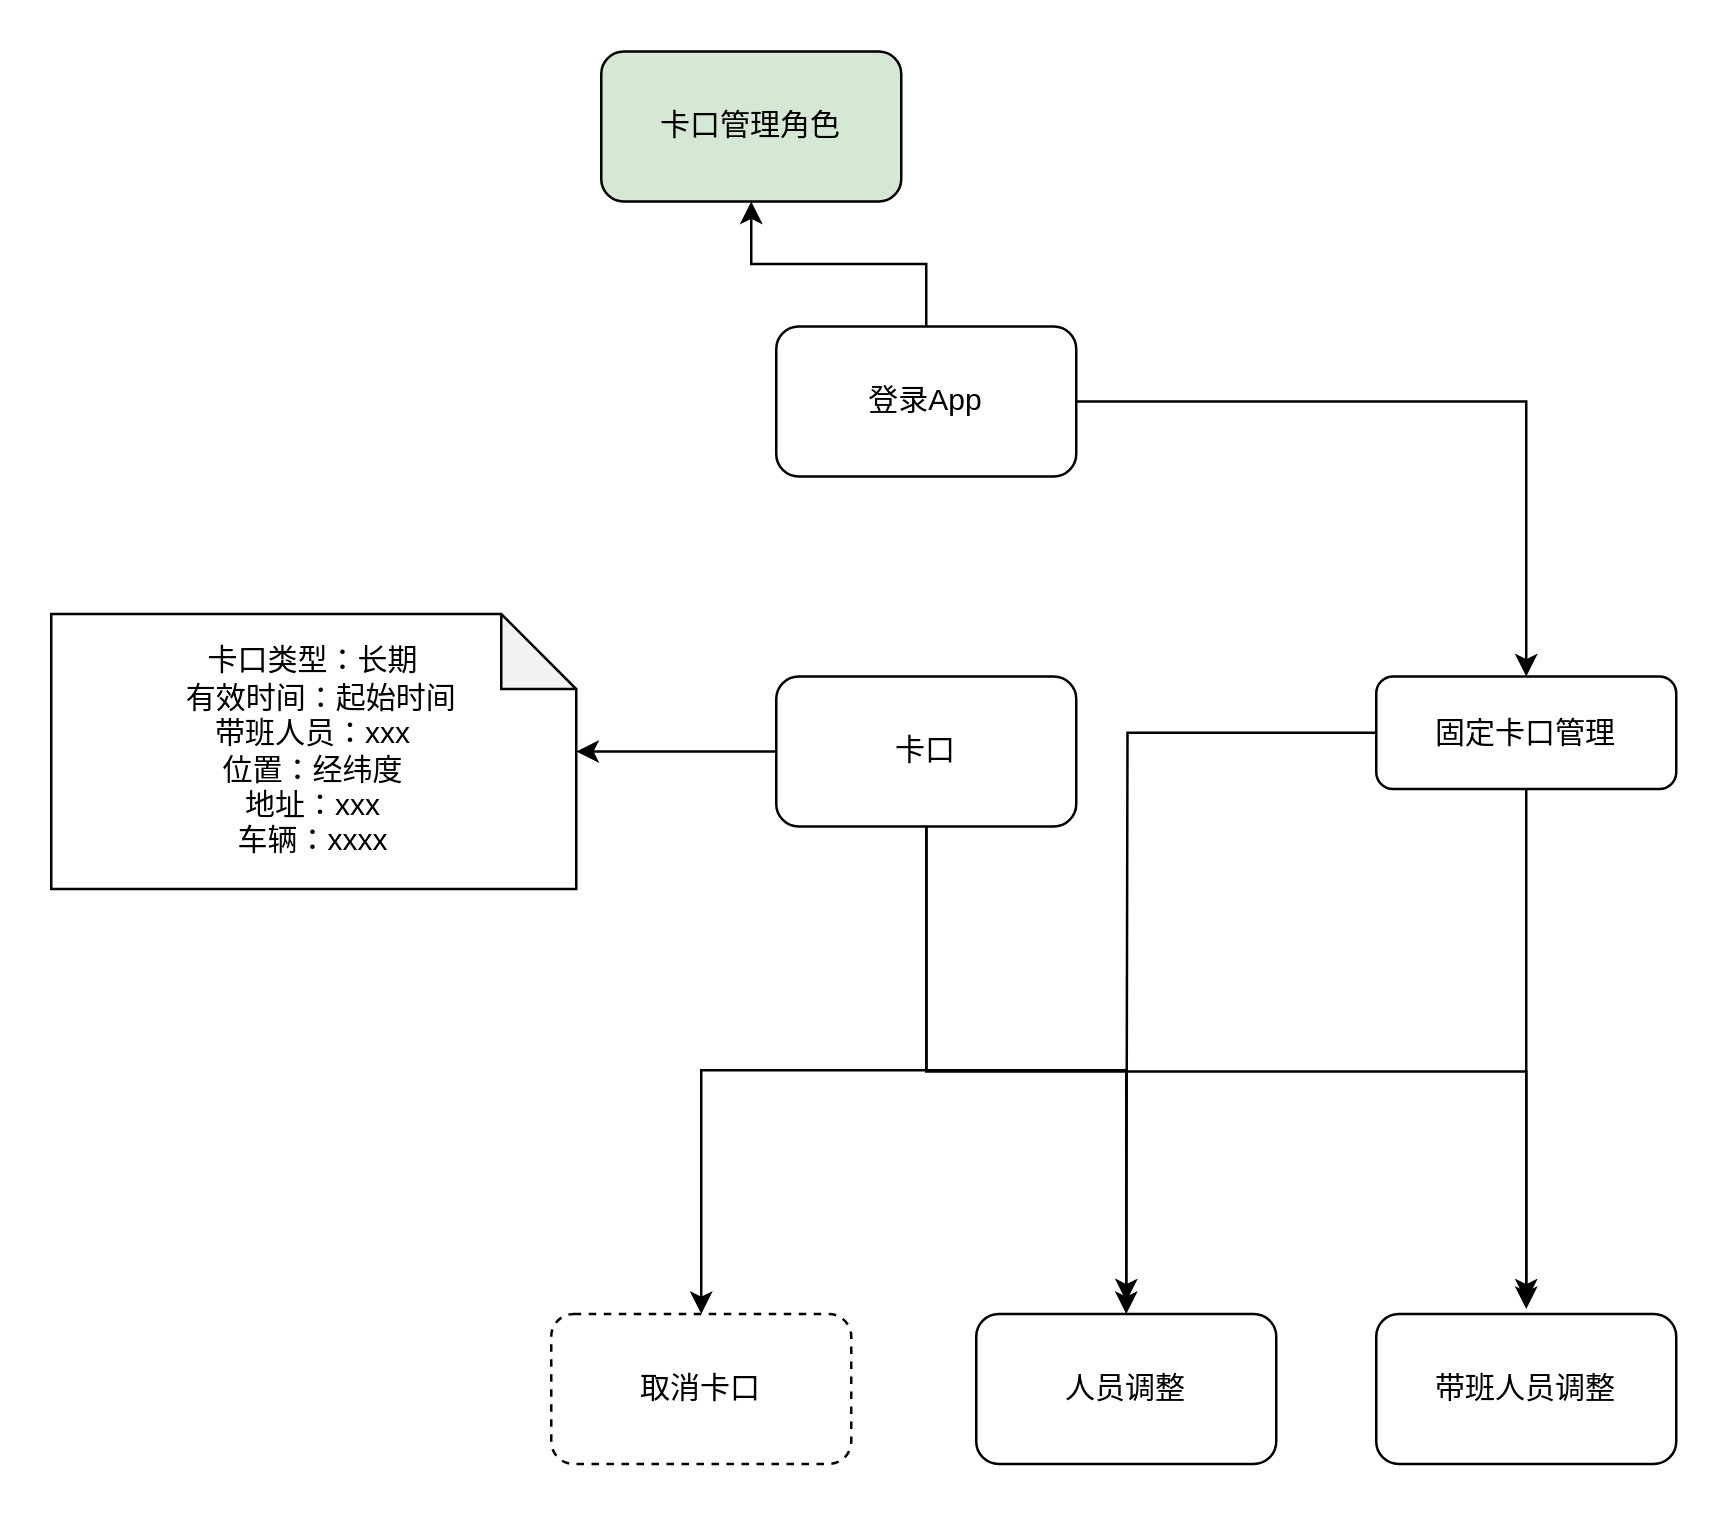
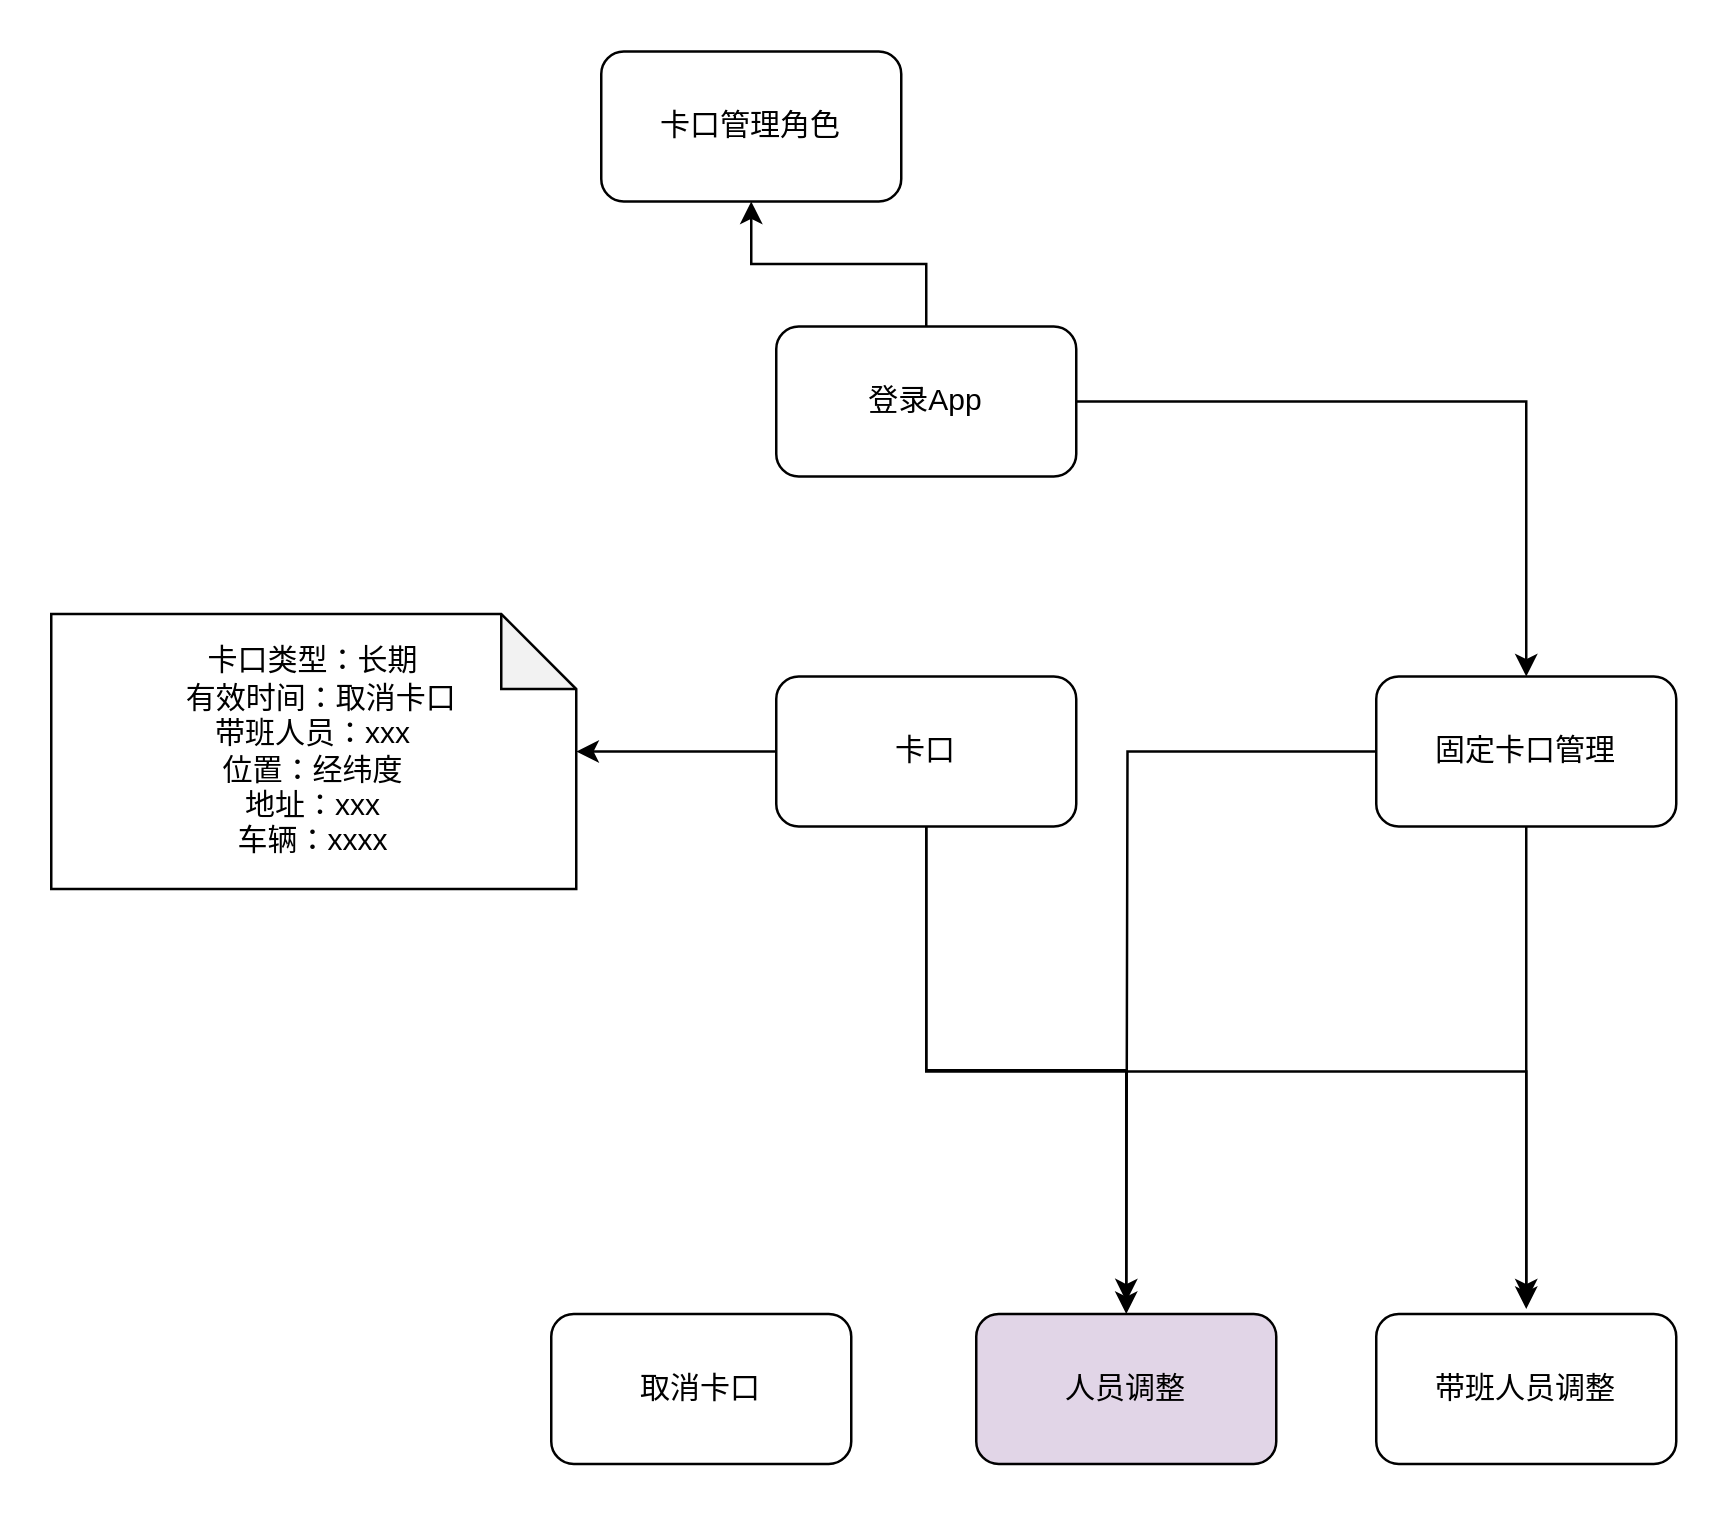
node "卡口管理角色": fillcolor #d5e8d4 -> #ffffff
node "固定卡口管理": size 300x113 -> 300x150
node "卡口类型：长期 有效时间：起始时间 带班人员：xxx 位置：经纬度 地址：xxx 车辆：xxxx": label "卡口类型：长期 有效时间：起始时间 带班人员：xxx 位置：经纬度 地址：xxx 车辆：xxxx" -> "卡口类型：长期 有效时间：取消卡口 带班人员：xxx 位置：经纬度 地址：xxx 车辆：xxxx"
edge "卡口" -> "取消卡口": removed
node "取消卡口": style dashed -> solid
node "人员调整": fillcolor #ffffff -> #e1d5e7
